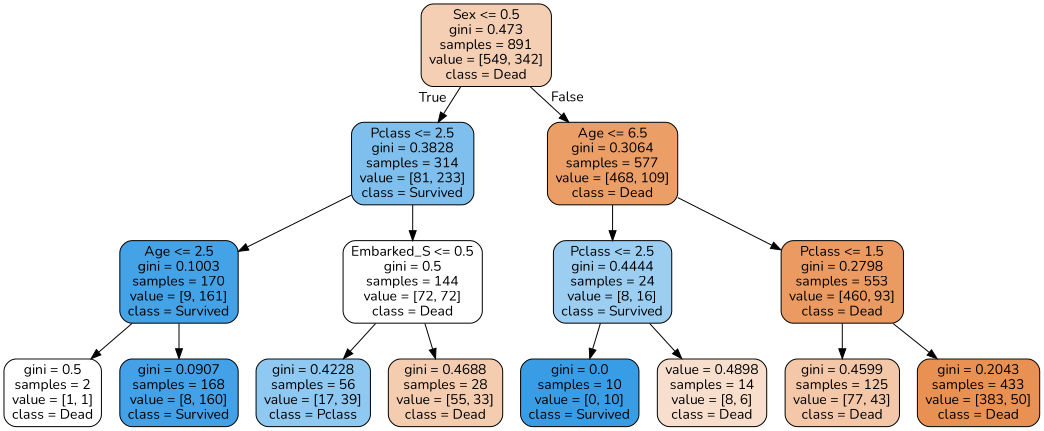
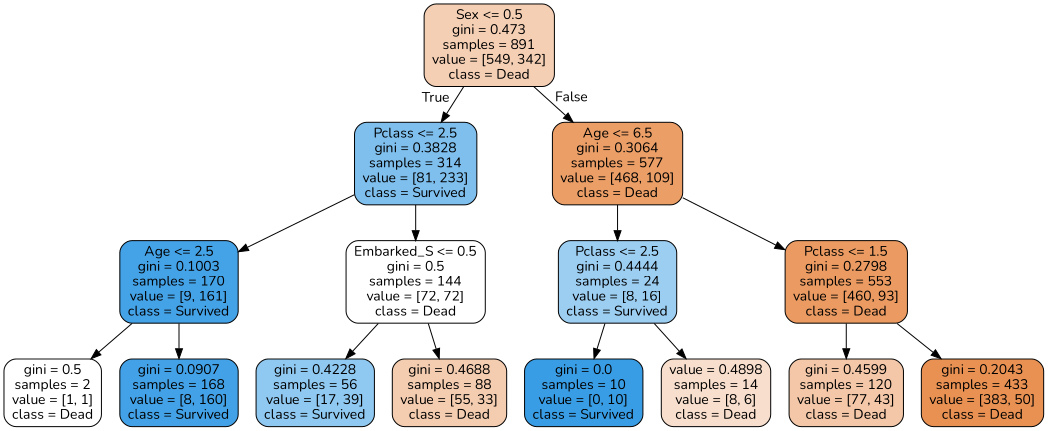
node "gini = 0.4228 samples = 56 value = [17, 39] class = Pclass": label "gini = 0.4228 samples = 56 value = [17, 39] class = Pclass" -> "gini = 0.4228 samples = 56 value = [17, 39] class = Survived"
node "gini = 0.4688 samples = 28 value = [55, 33] class = Dead": label "gini = 0.4688 samples = 28 value = [55, 33] class = Dead" -> "gini = 0.4688 samples = 88 value = [55, 33] class = Dead"
node "gini = 0.4599 samples = 125 value = [77, 43] class = Dead": label "gini = 0.4599 samples = 125 value = [77, 43] class = Dead" -> "gini = 0.4599 samples = 120 value = [77, 43] class = Dead"
